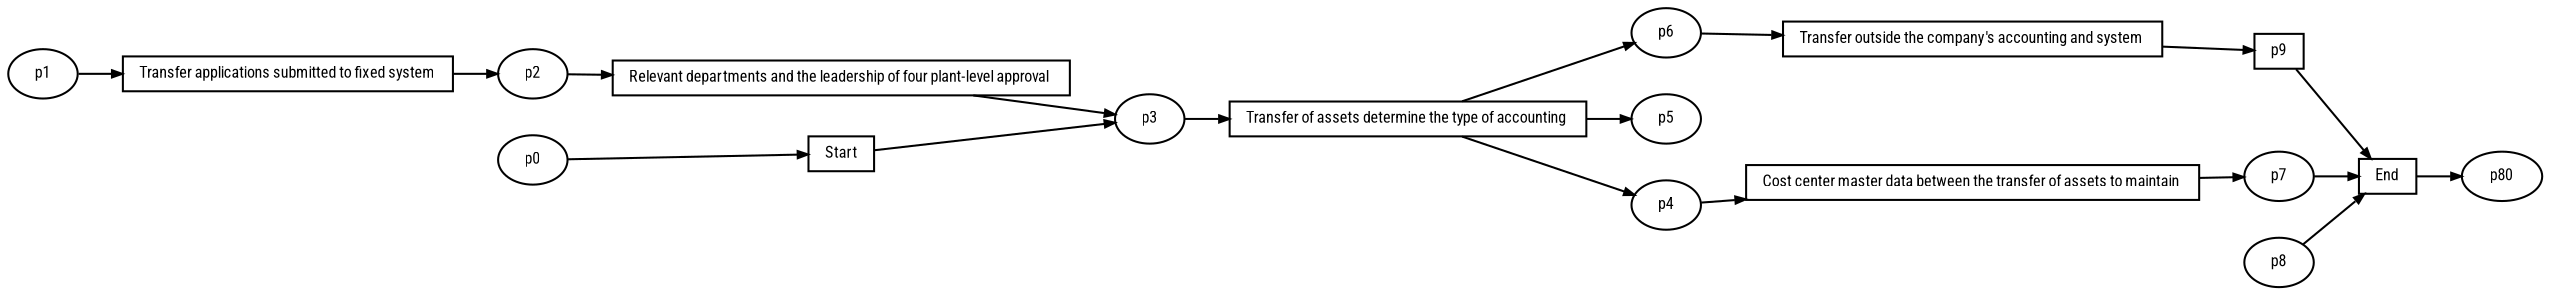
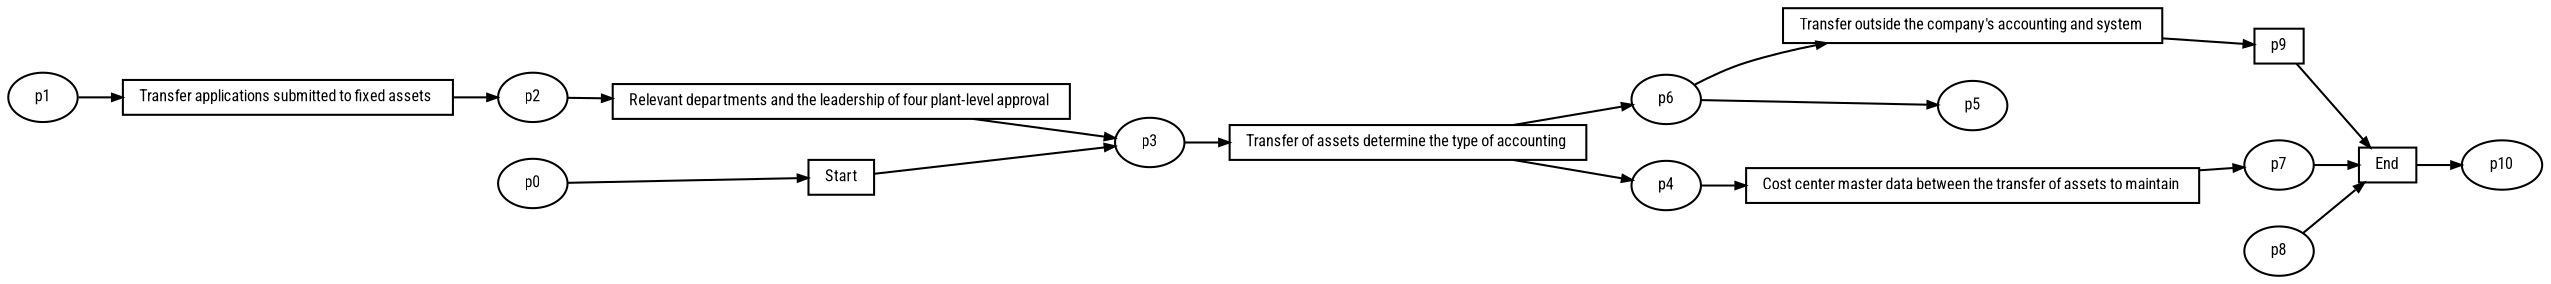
node "Transfer applications submitted to fixed system": label "Transfer applications submitted to fixed system" -> "Transfer applications submitted to fixed assets"
edge "Transfer of assets determine the type of accounting" -> "p5": now "p6" -> "p5"
node "p80": label "p80" -> "p10"
